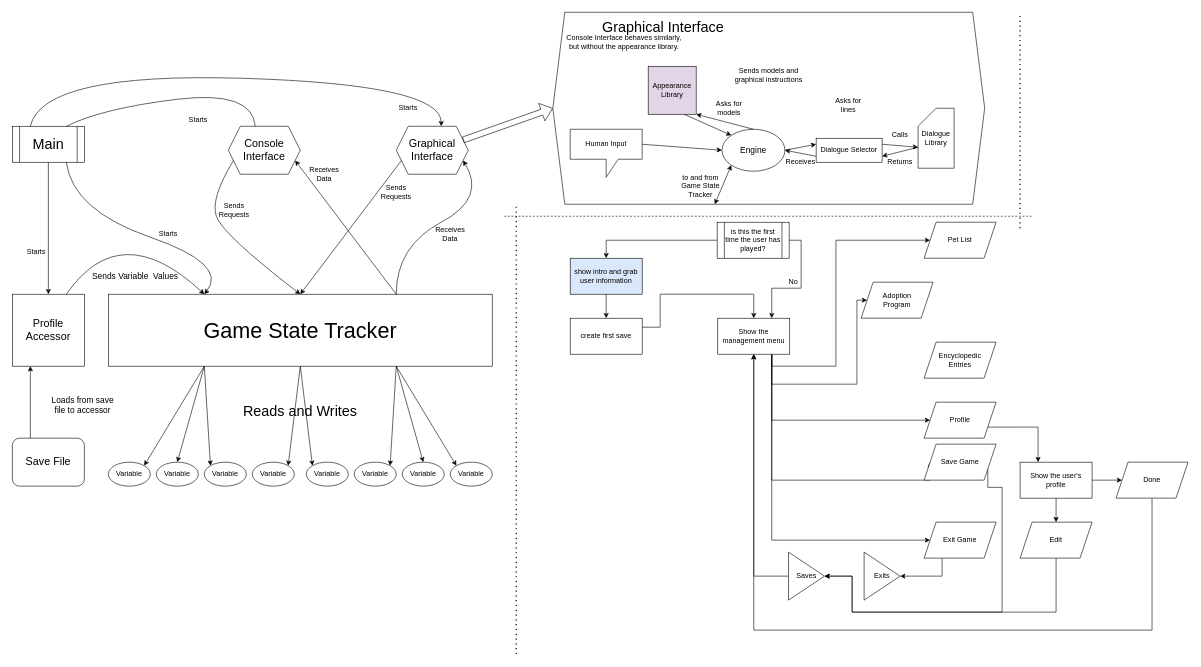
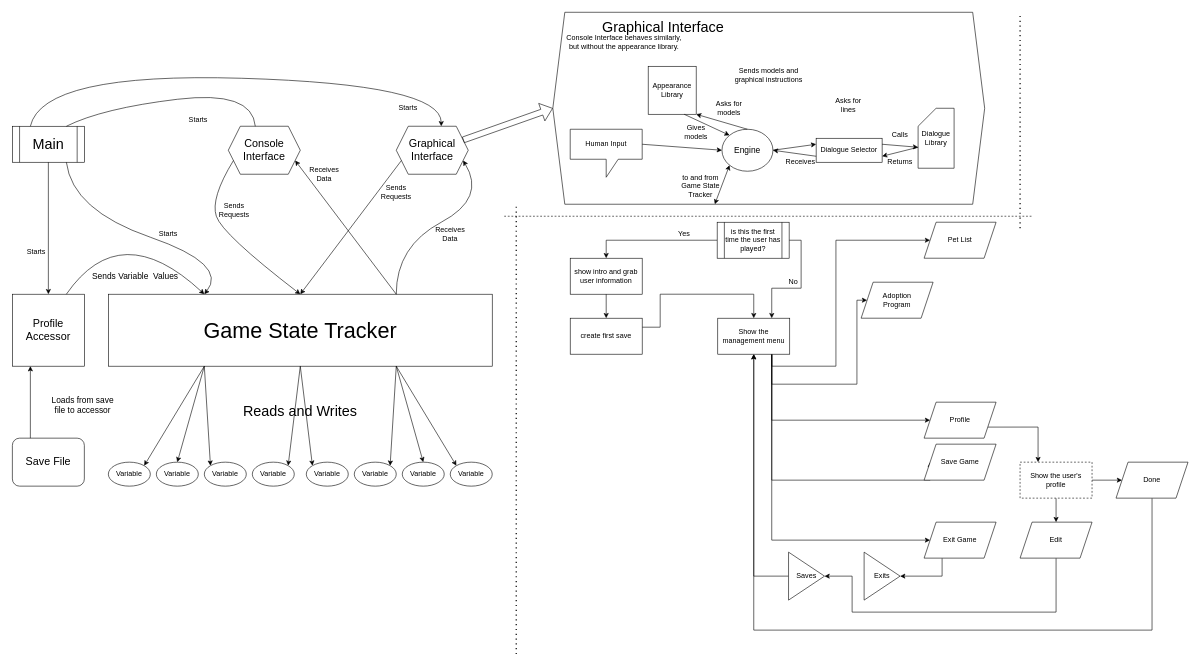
node "Appearance Library": fillcolor #e1d5e7 -> #ffffff
node "Gives models": added
node "Engine": size 63x42 -> 51x42
node "Yes": added
node "show intro and grab user information": fillcolor #dae8fc -> #ffffff
node "Encyclopedic Entries": removed
node "Show the user's profile": style solid -> dashed
edge "Save Game" -> "Saves": removed
